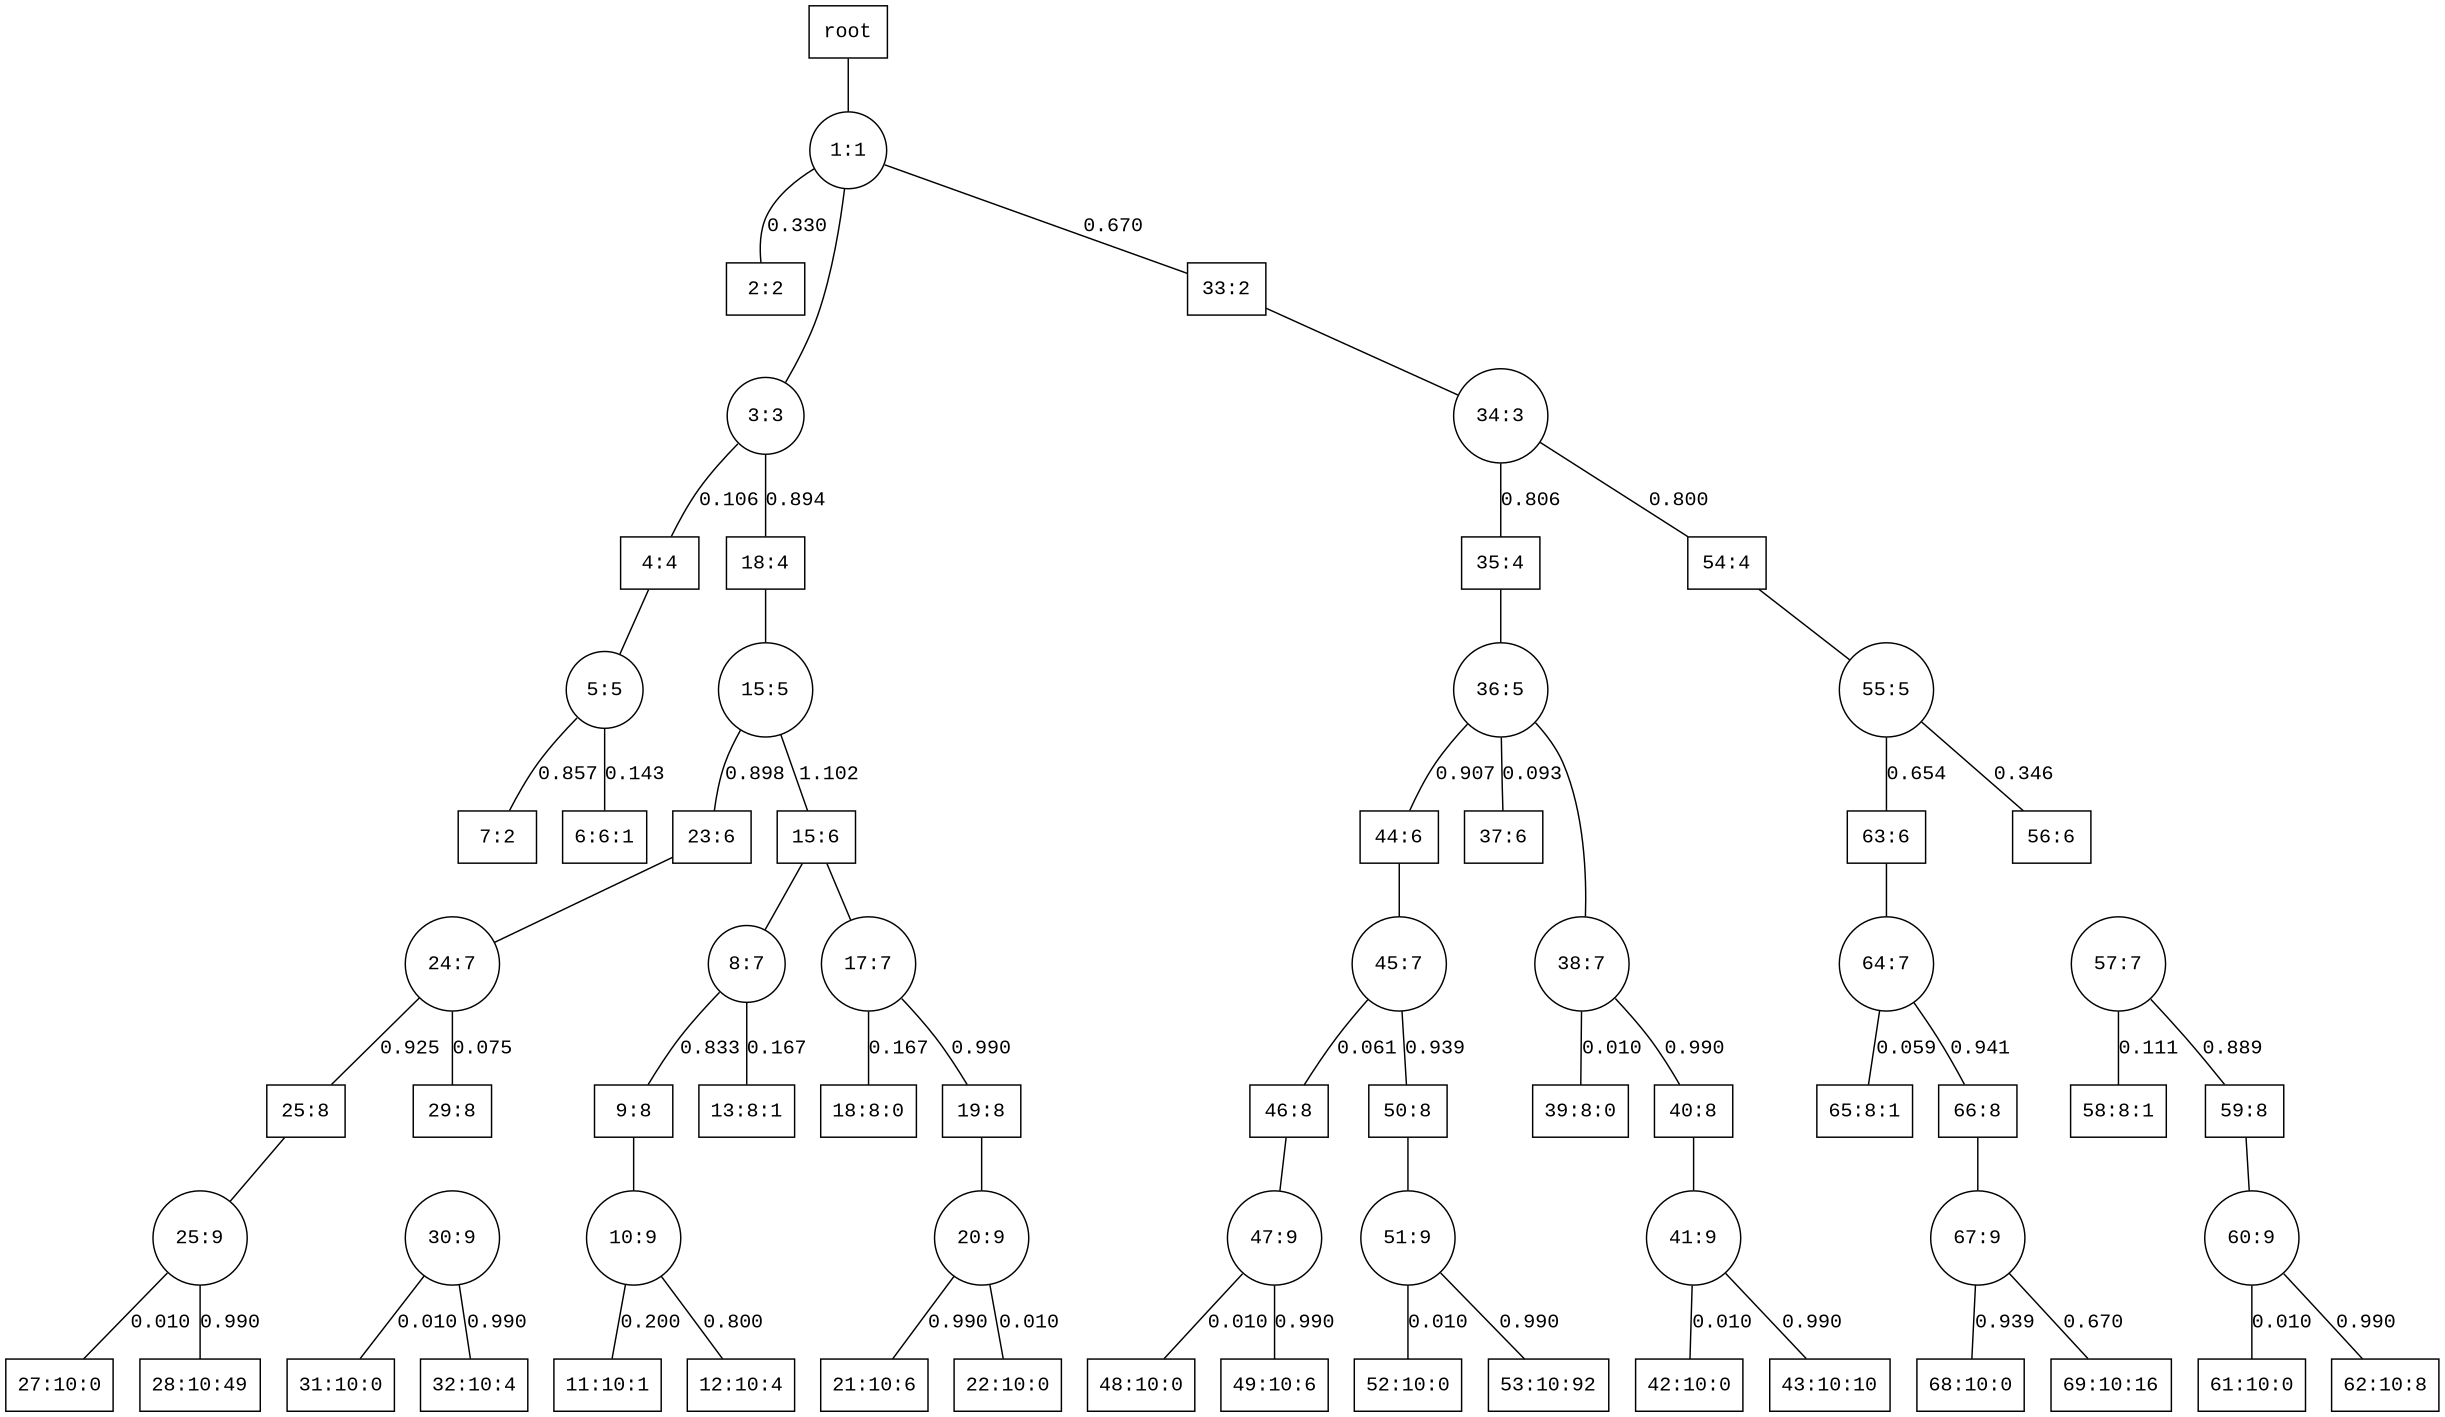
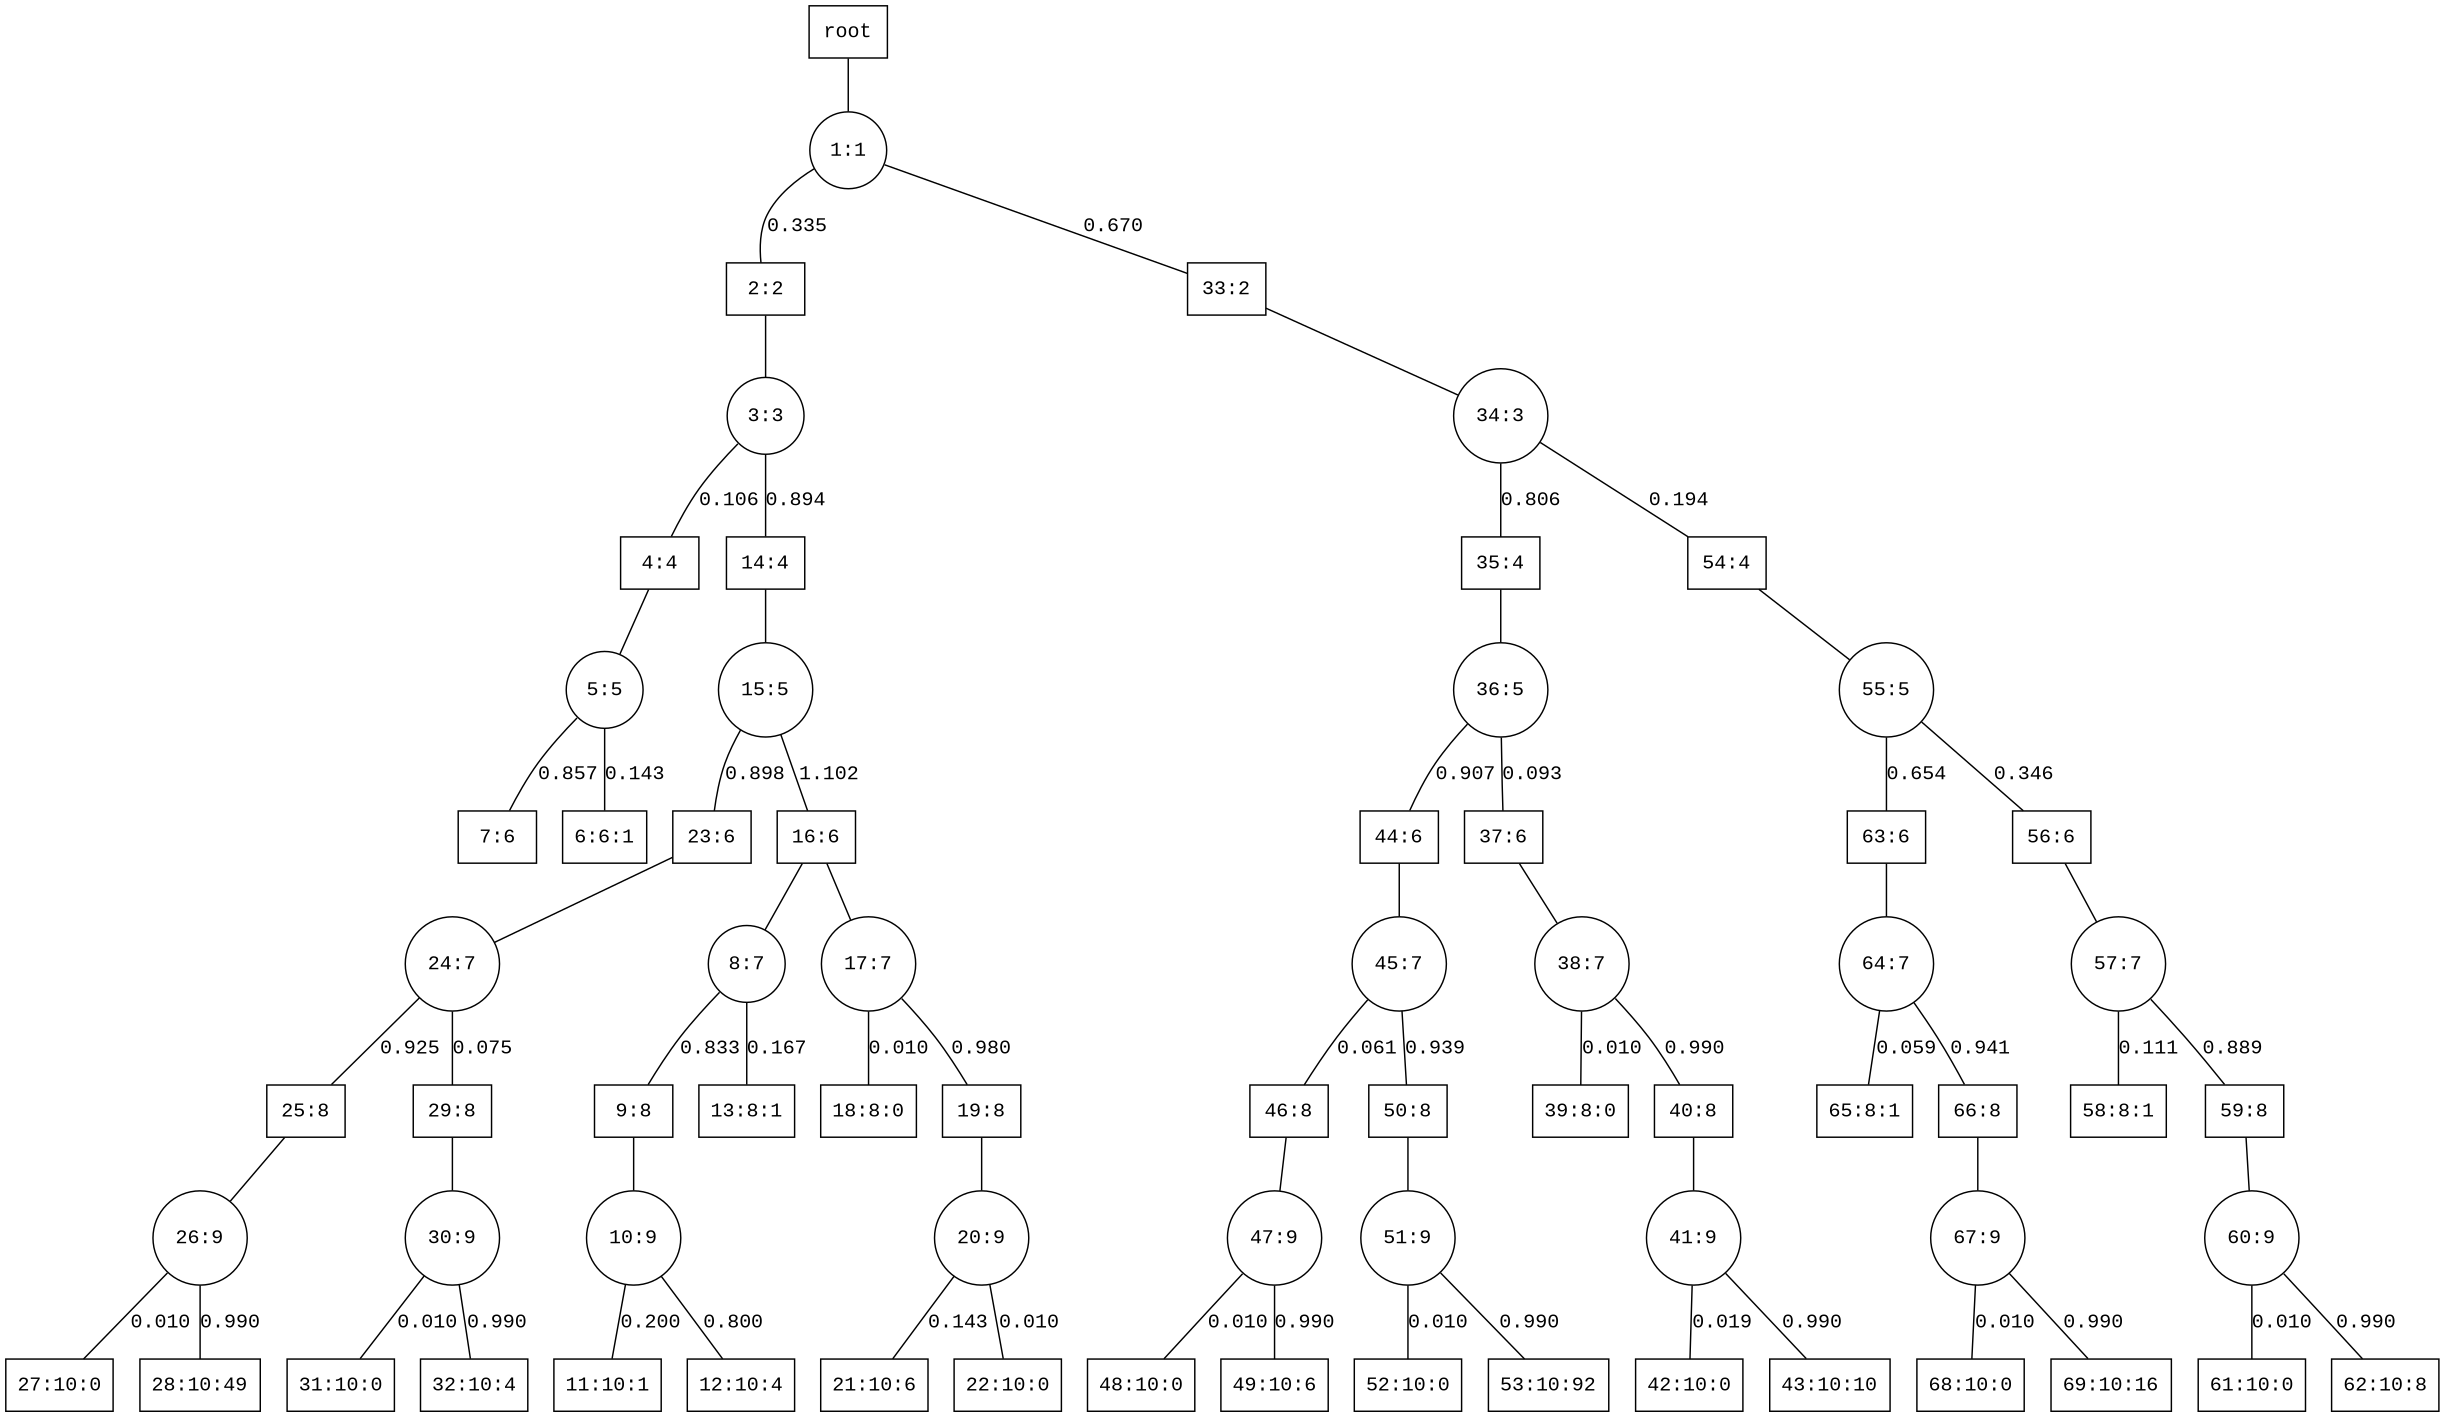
edge "1:1" -- "2:2": label "0.330" -> "0.335"
edge "1:1" -- "3:3": now "2:2" -- "3:3"
edge "34:3" -- "54:4": label "0.800" -> "0.194"
node "18:4": label "18:4" -> "14:4"
edge "36:5" -- "38:7": now "37:6" -- "38:7"
node "7:2": label "7:2" -> "7:6"
node "15:6": label "15:6" -> "16:6"
edge "56:6" -- "57:7": added
edge "17:7" -- "18:8:0": label "0.167" -> "0.010"
edge "17:7" -- "19:8": label "0.990" -> "0.980"
edge "29:8" -- "30:9": added
node "25:9": label "25:9" -> "26:9"
edge "20:9" -- "21:10:6": label "0.990" -> "0.143"
edge "41:9" -- "42:10:0": label "0.010" -> "0.019"
edge "67:9" -- "68:10:0": label "0.939" -> "0.010"
edge "67:9" -- "69:10:16": label "0.670" -> "0.990"
